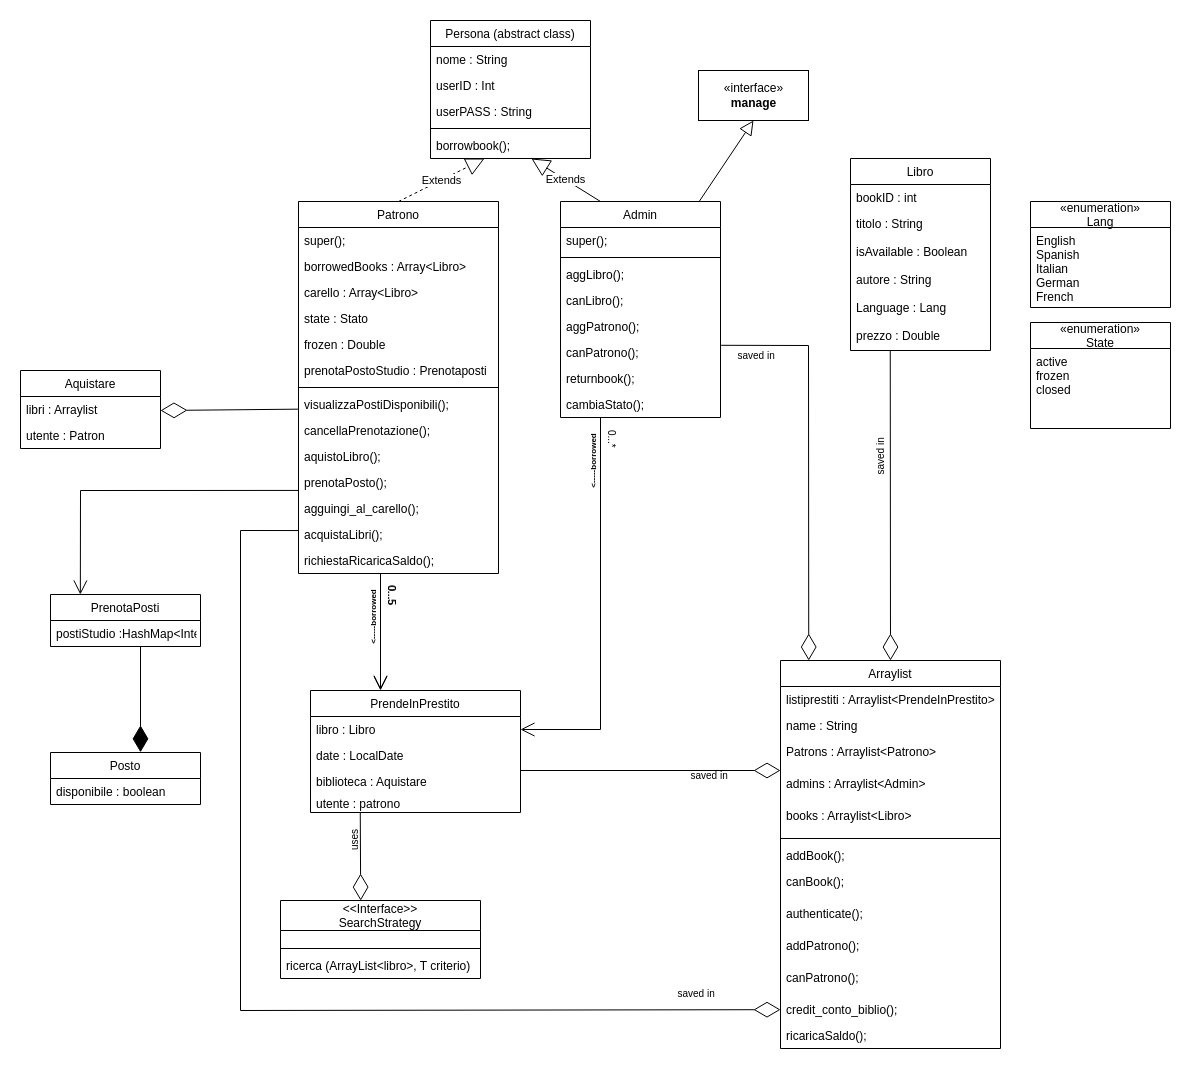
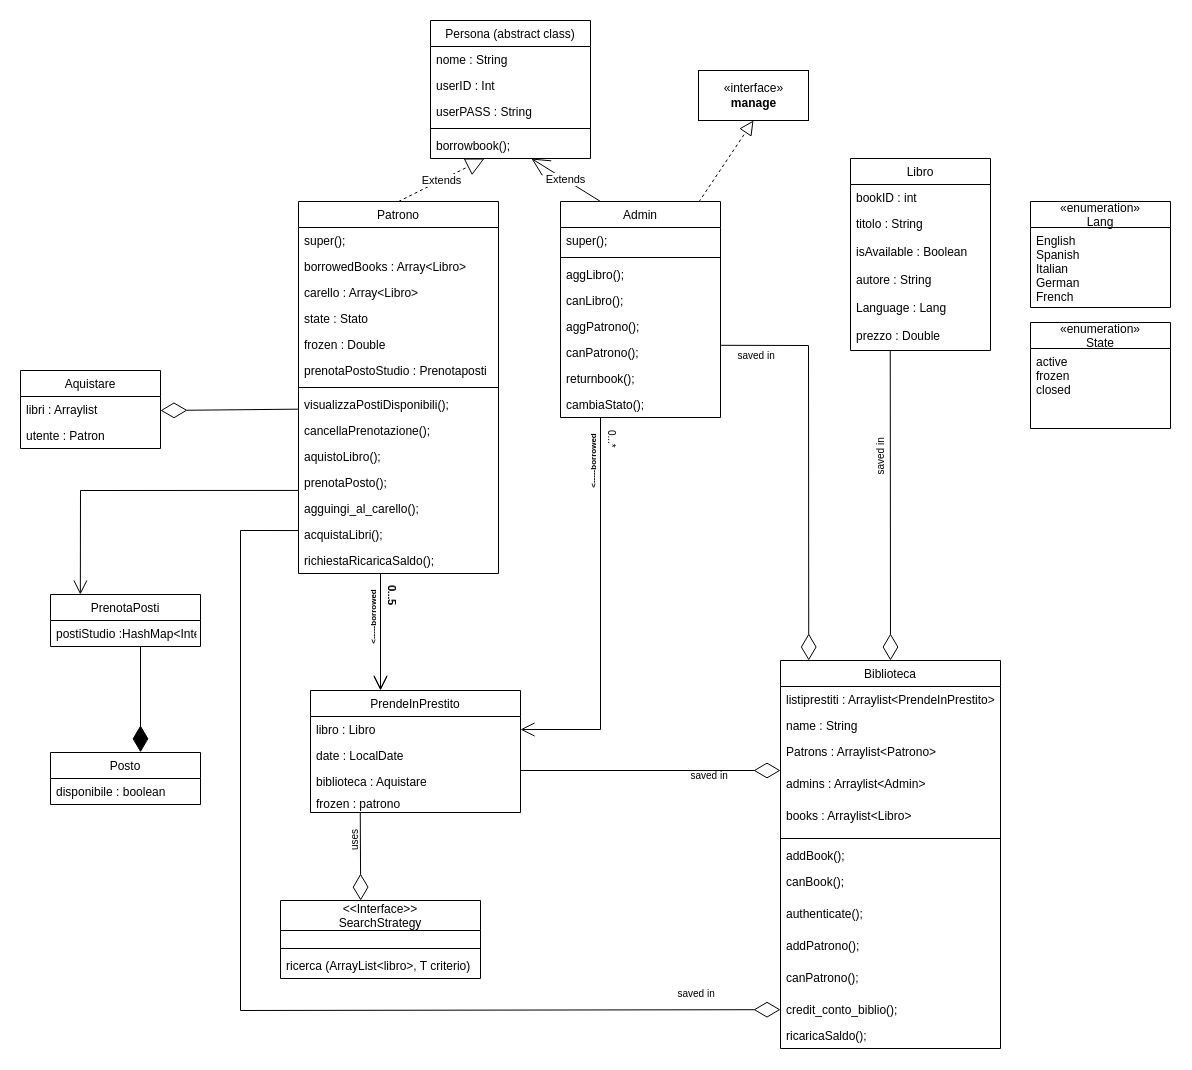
edge "Admin" -> "«interface» manage": style solid -> dashed
edge "Admin" -> "borrowbook();": arrowhead block -> open
node "Arraylist": label "Arraylist" -> "Biblioteca"
node "utente : patrono": label "utente : patrono" -> "frozen : patrono"
